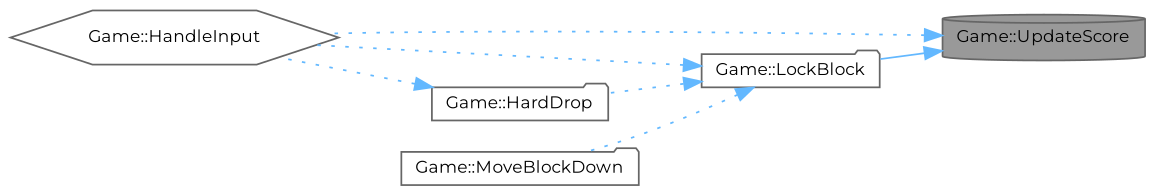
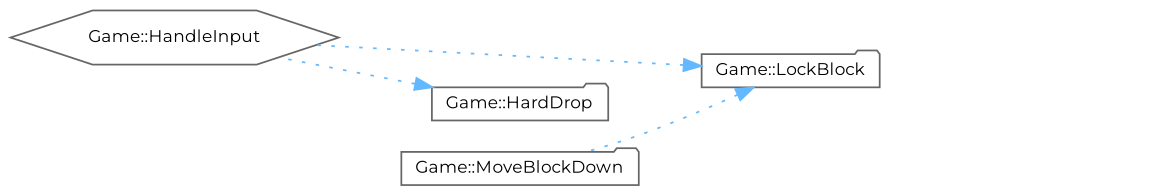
node "Game::UpdateScore": removed
edge "Game::HardDrop" -> "Game::LockBlock": removed
